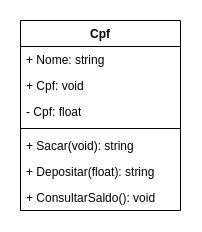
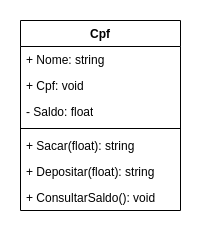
node "- Cpf: float": label "- Cpf: float" -> "- Saldo: float"
node "+ Sacar(void): string": label "+ Sacar(void): string" -> "+ Sacar(float): string"
